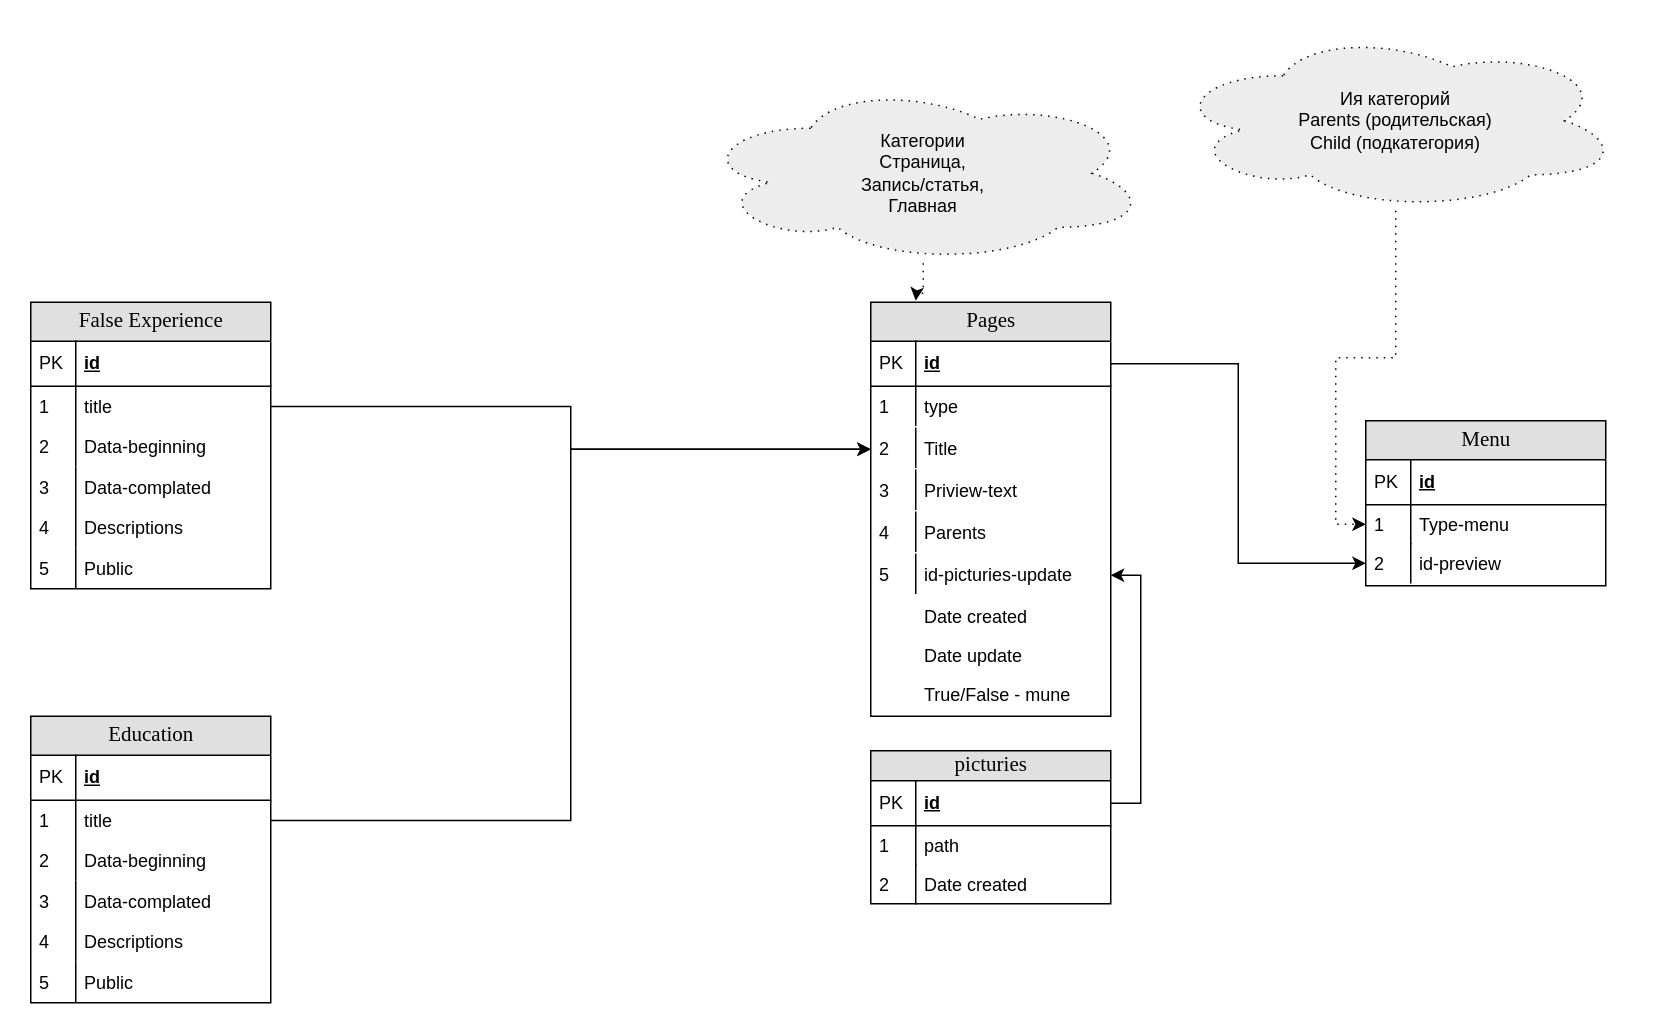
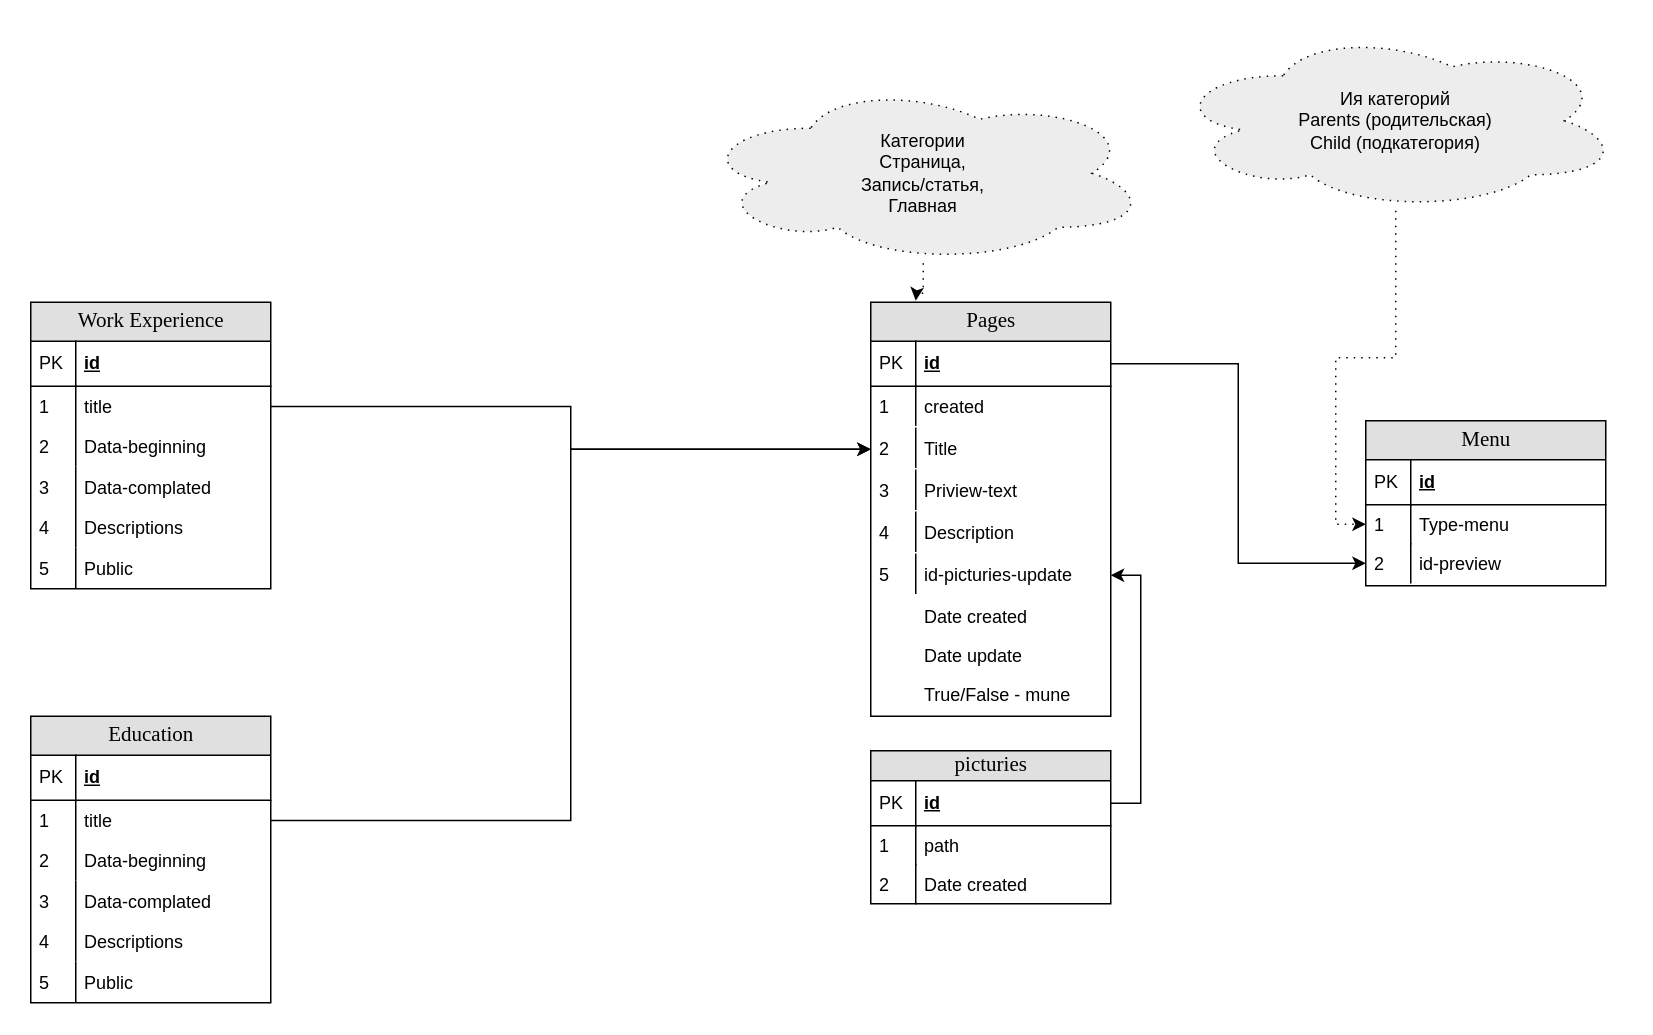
node "False Experience": label "False Experience" -> "Work Experience"
node "type": label "type" -> "created"
node "Parents": label "Parents" -> "Description"
